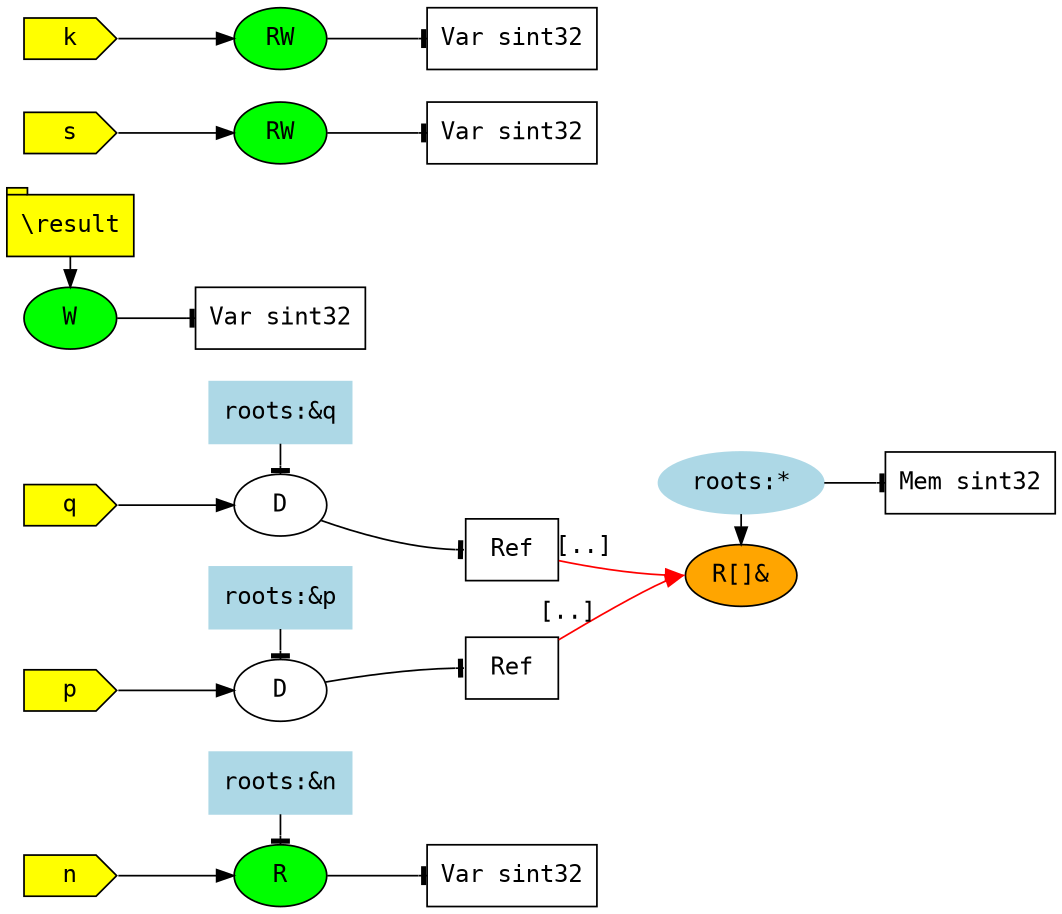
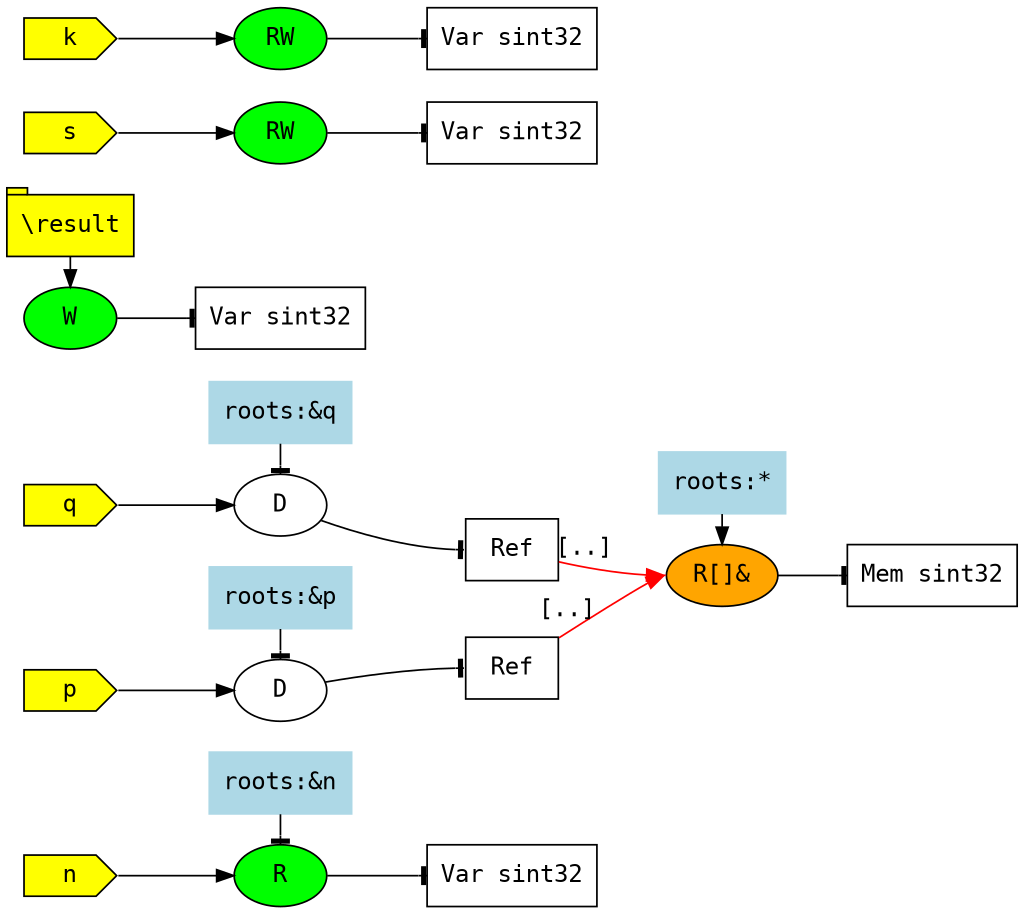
node "roots:*": shape ellipse -> box
edge "roots:*" -> "Mem sint32": now "R[]&" -> "Mem sint32"
